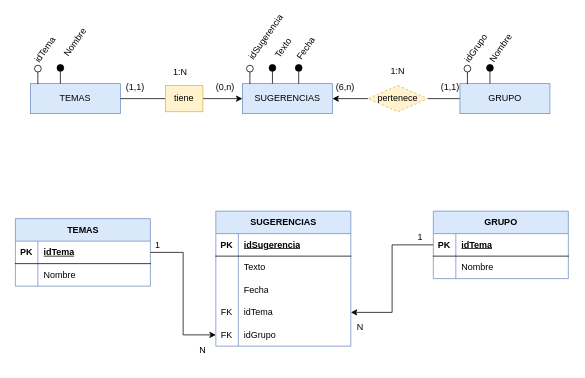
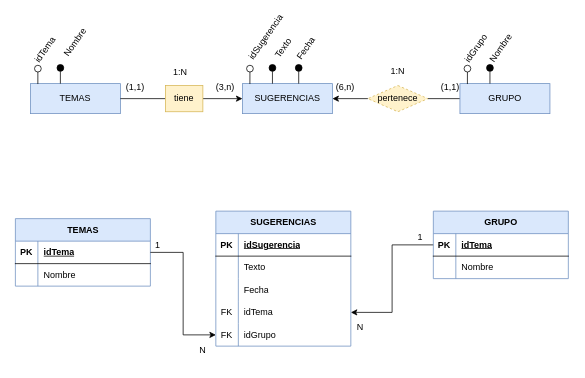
node "(0,n)": label "(0,n)" -> "(3,n)"
